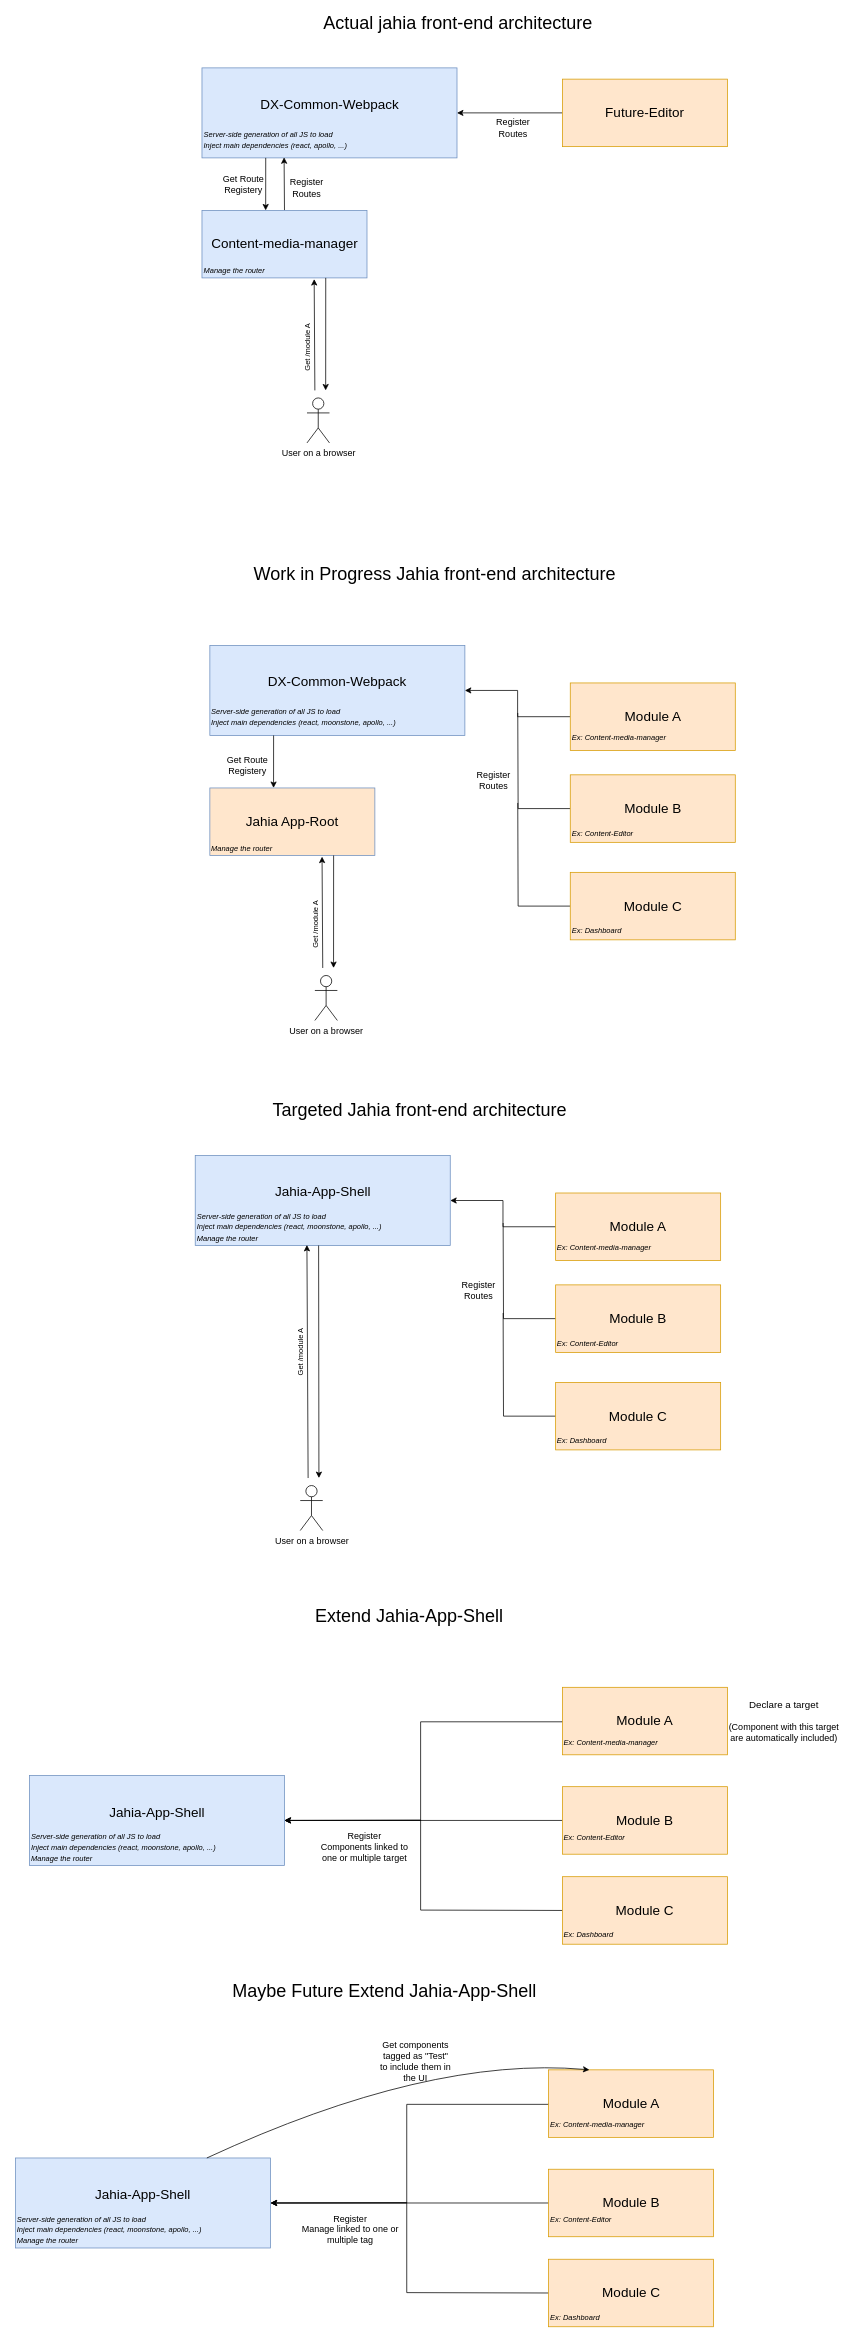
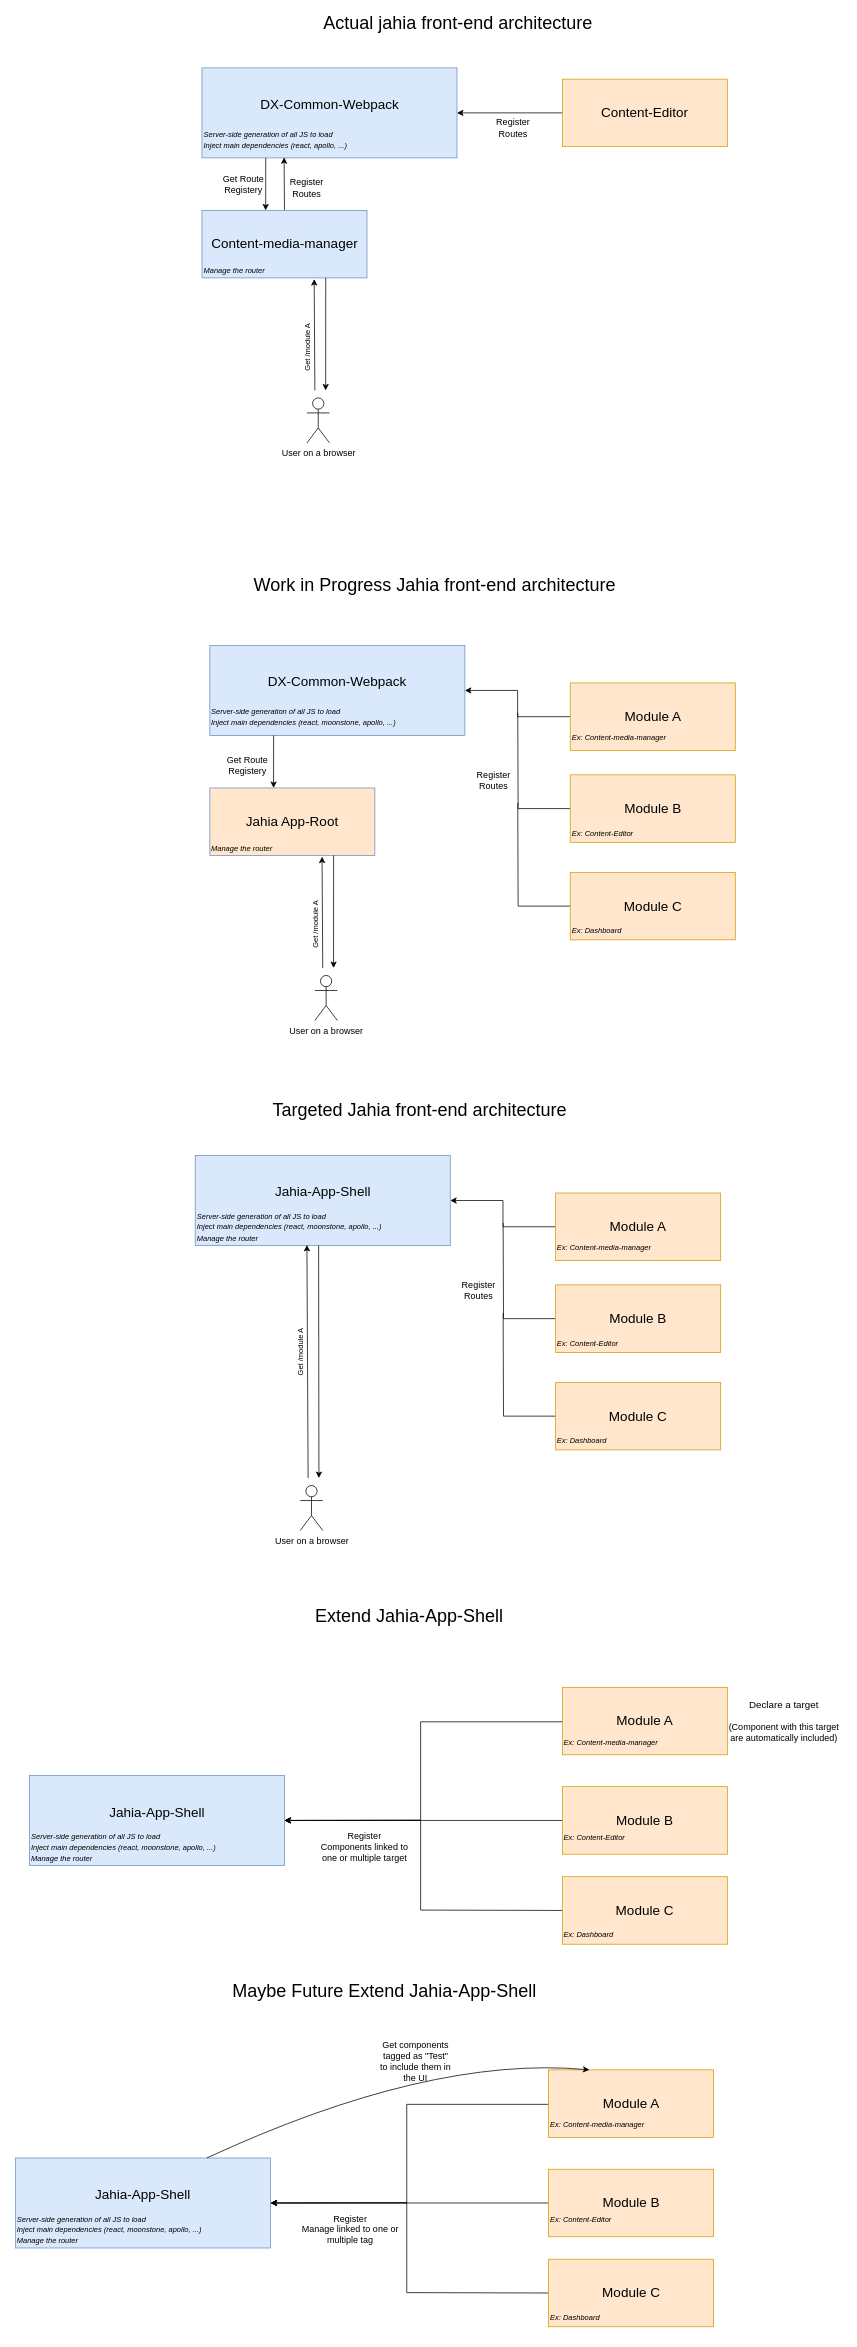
node "Future-Editor": label "Future-Editor" -> "Content-Editor"
node "Work in Progress Jahia front-end architecture": moved (435, 574) -> (435, 585)
